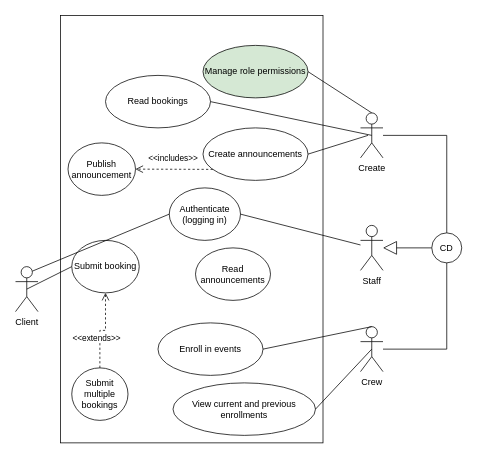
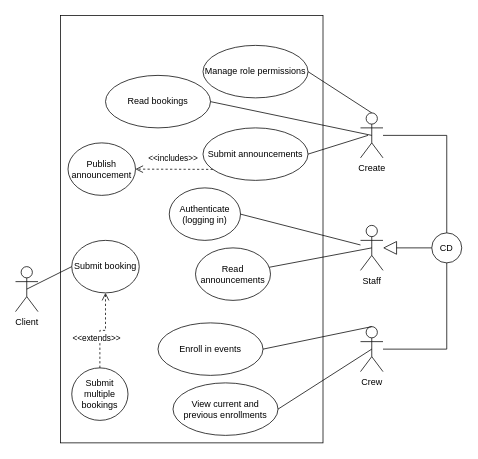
node "Manage role permissions": fillcolor #d5e8d4 -> #ffffff
node "Create announcements": label "Create announcements" -> "Submit announcements"
edge "Authenticate (logging in)" -- "Client": removed
edge "Staff" -- "Read announcements": added
node "View current and previous enrollments": size 143x53 -> 105x53
